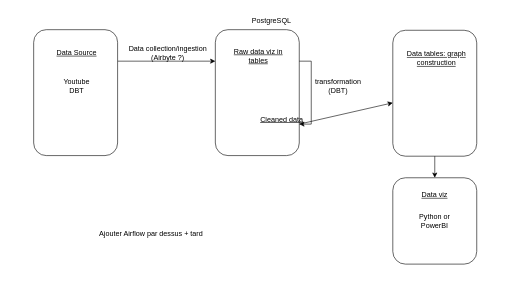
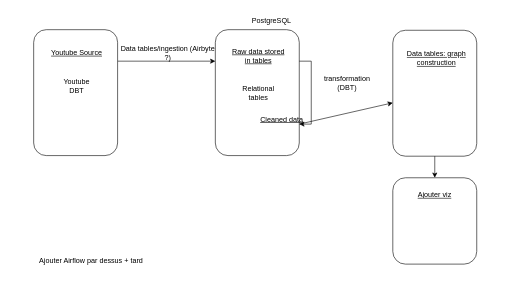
node "Data Source": label "Data Source" -> "Youtube Source"
node "Data collection/ingestion (Airbyte ?)": label "Data collection/ingestion (Airbyte ?)" -> "Data tables/ingestion (Airbyte ?)"
node "Raw data viz in tables": label "Raw data viz in tables" -> "Raw data stored in tables"
node "transformation (DBT)": moved (338, 86) -> (347, 83)
node "Relational tables": added
node "Data viz": label "Data viz" -> "Ajouter viz"
node "Python or PowerBI": removed
node "Ajouter Airflow par dessus + tard": moved (151, 234) -> (91, 261)
